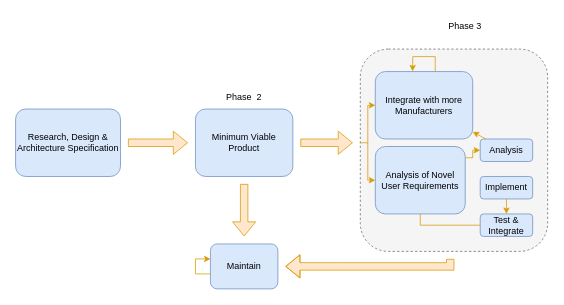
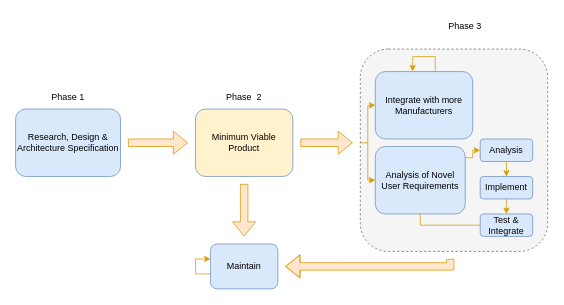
node "Phase 1": added
edge "Analysis" -> "Integrate with more Manufacturers": now "Analysis" -> "Implement"
node "Minimum Viable Product": fillcolor #dae8fc -> #fff2cc
